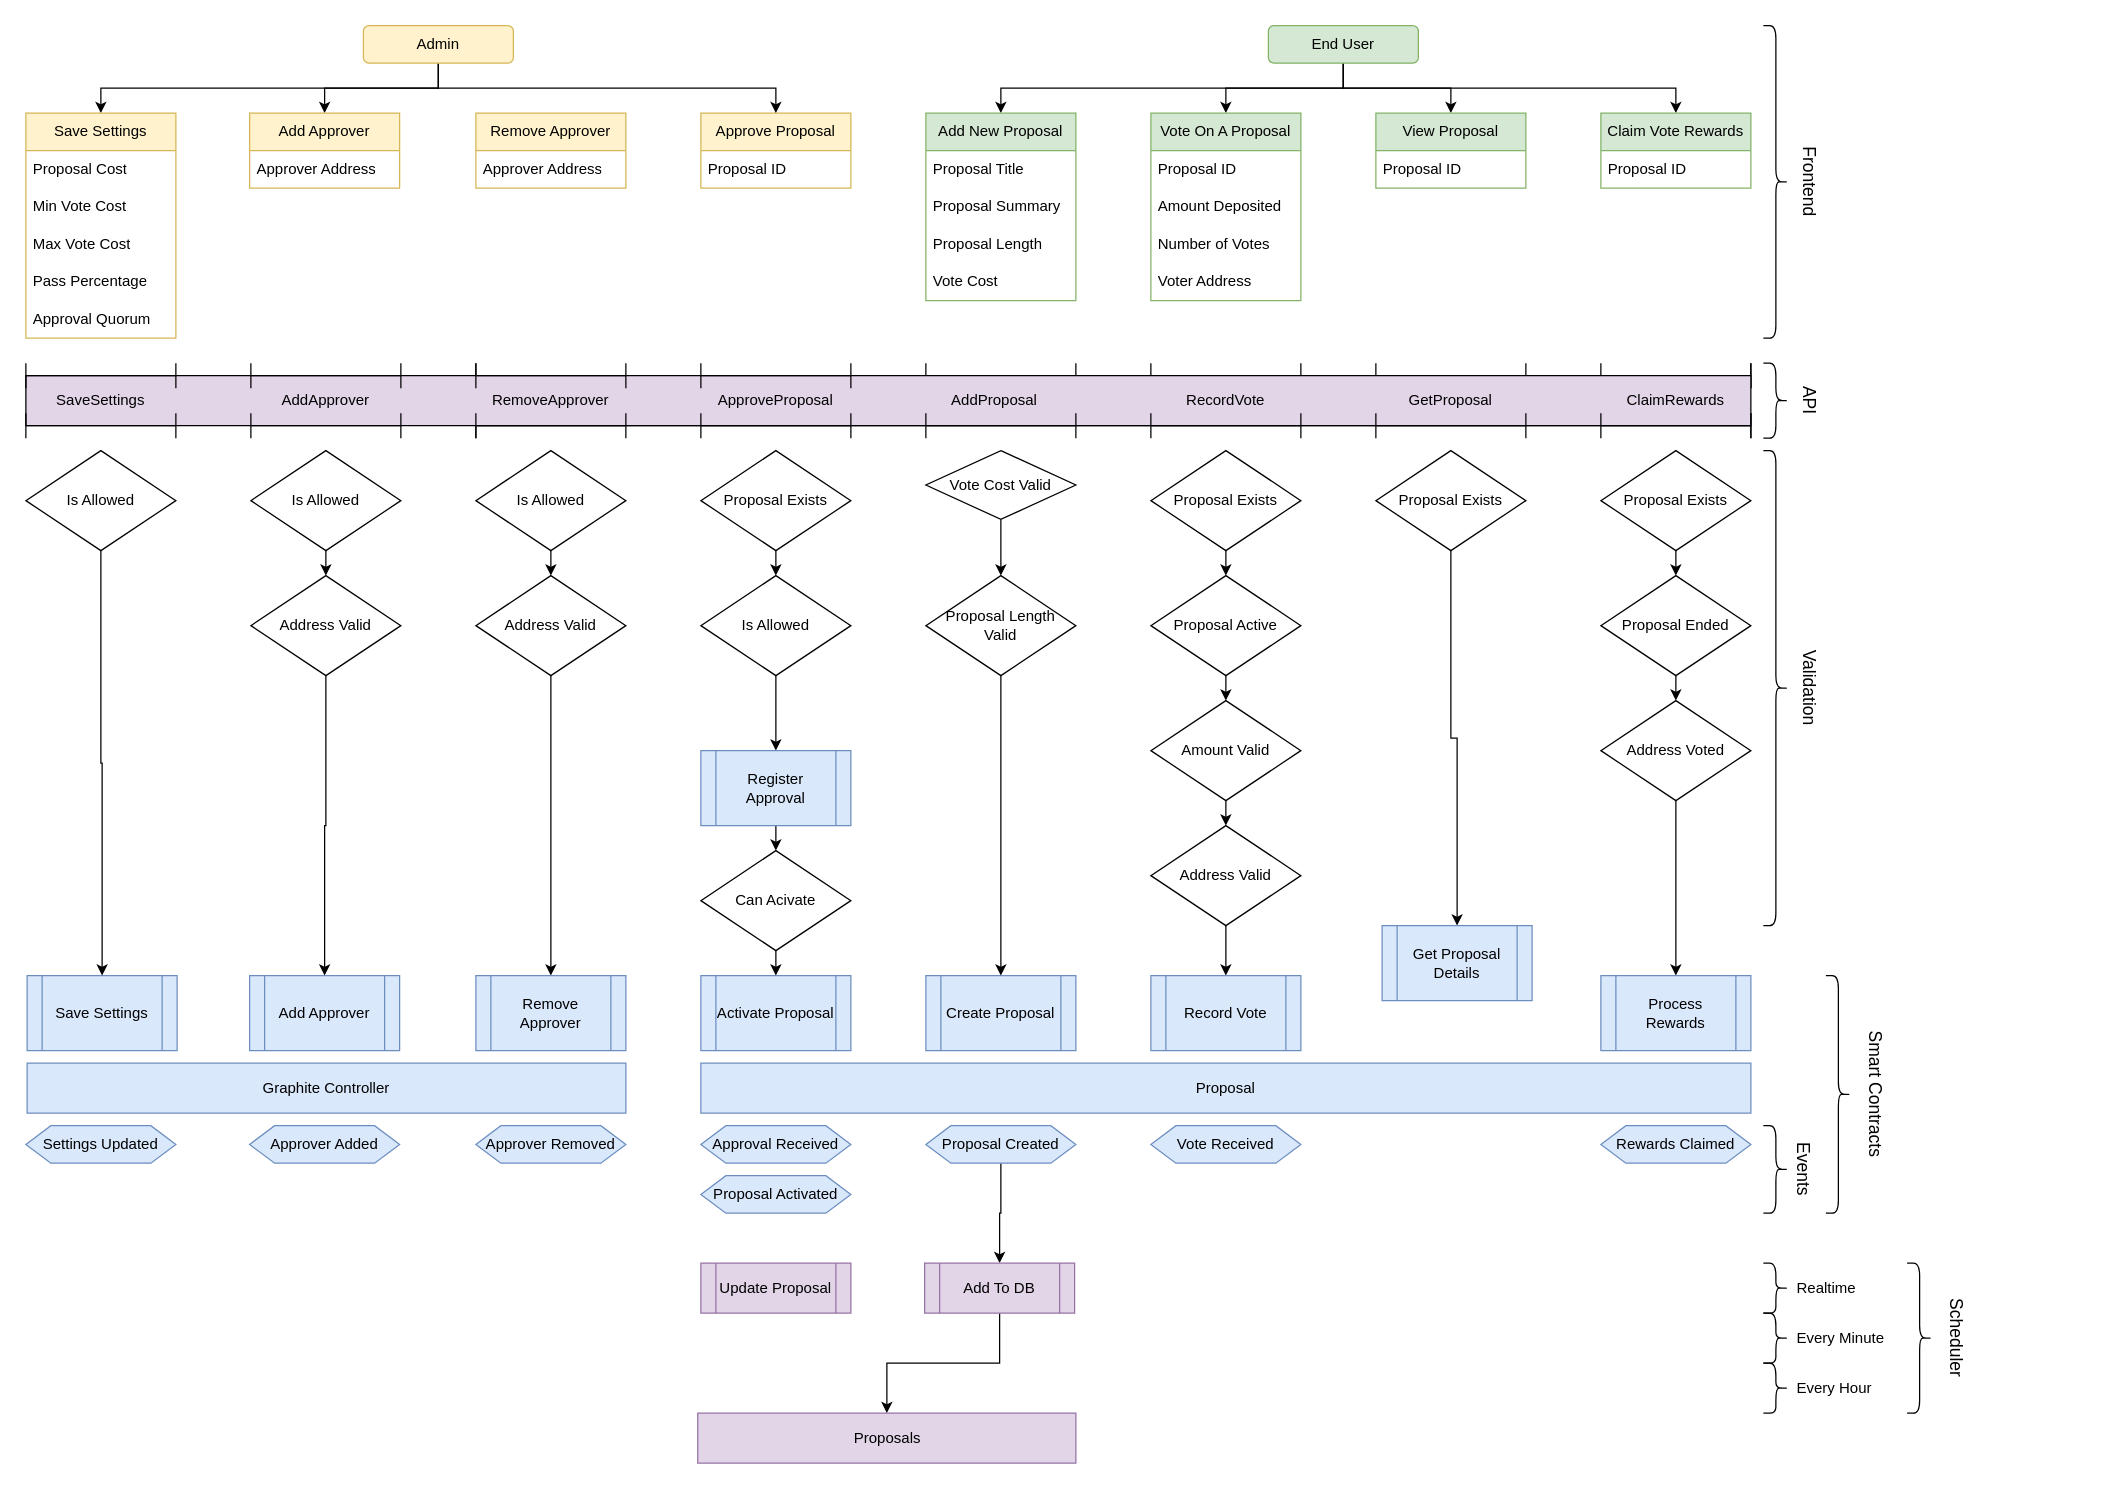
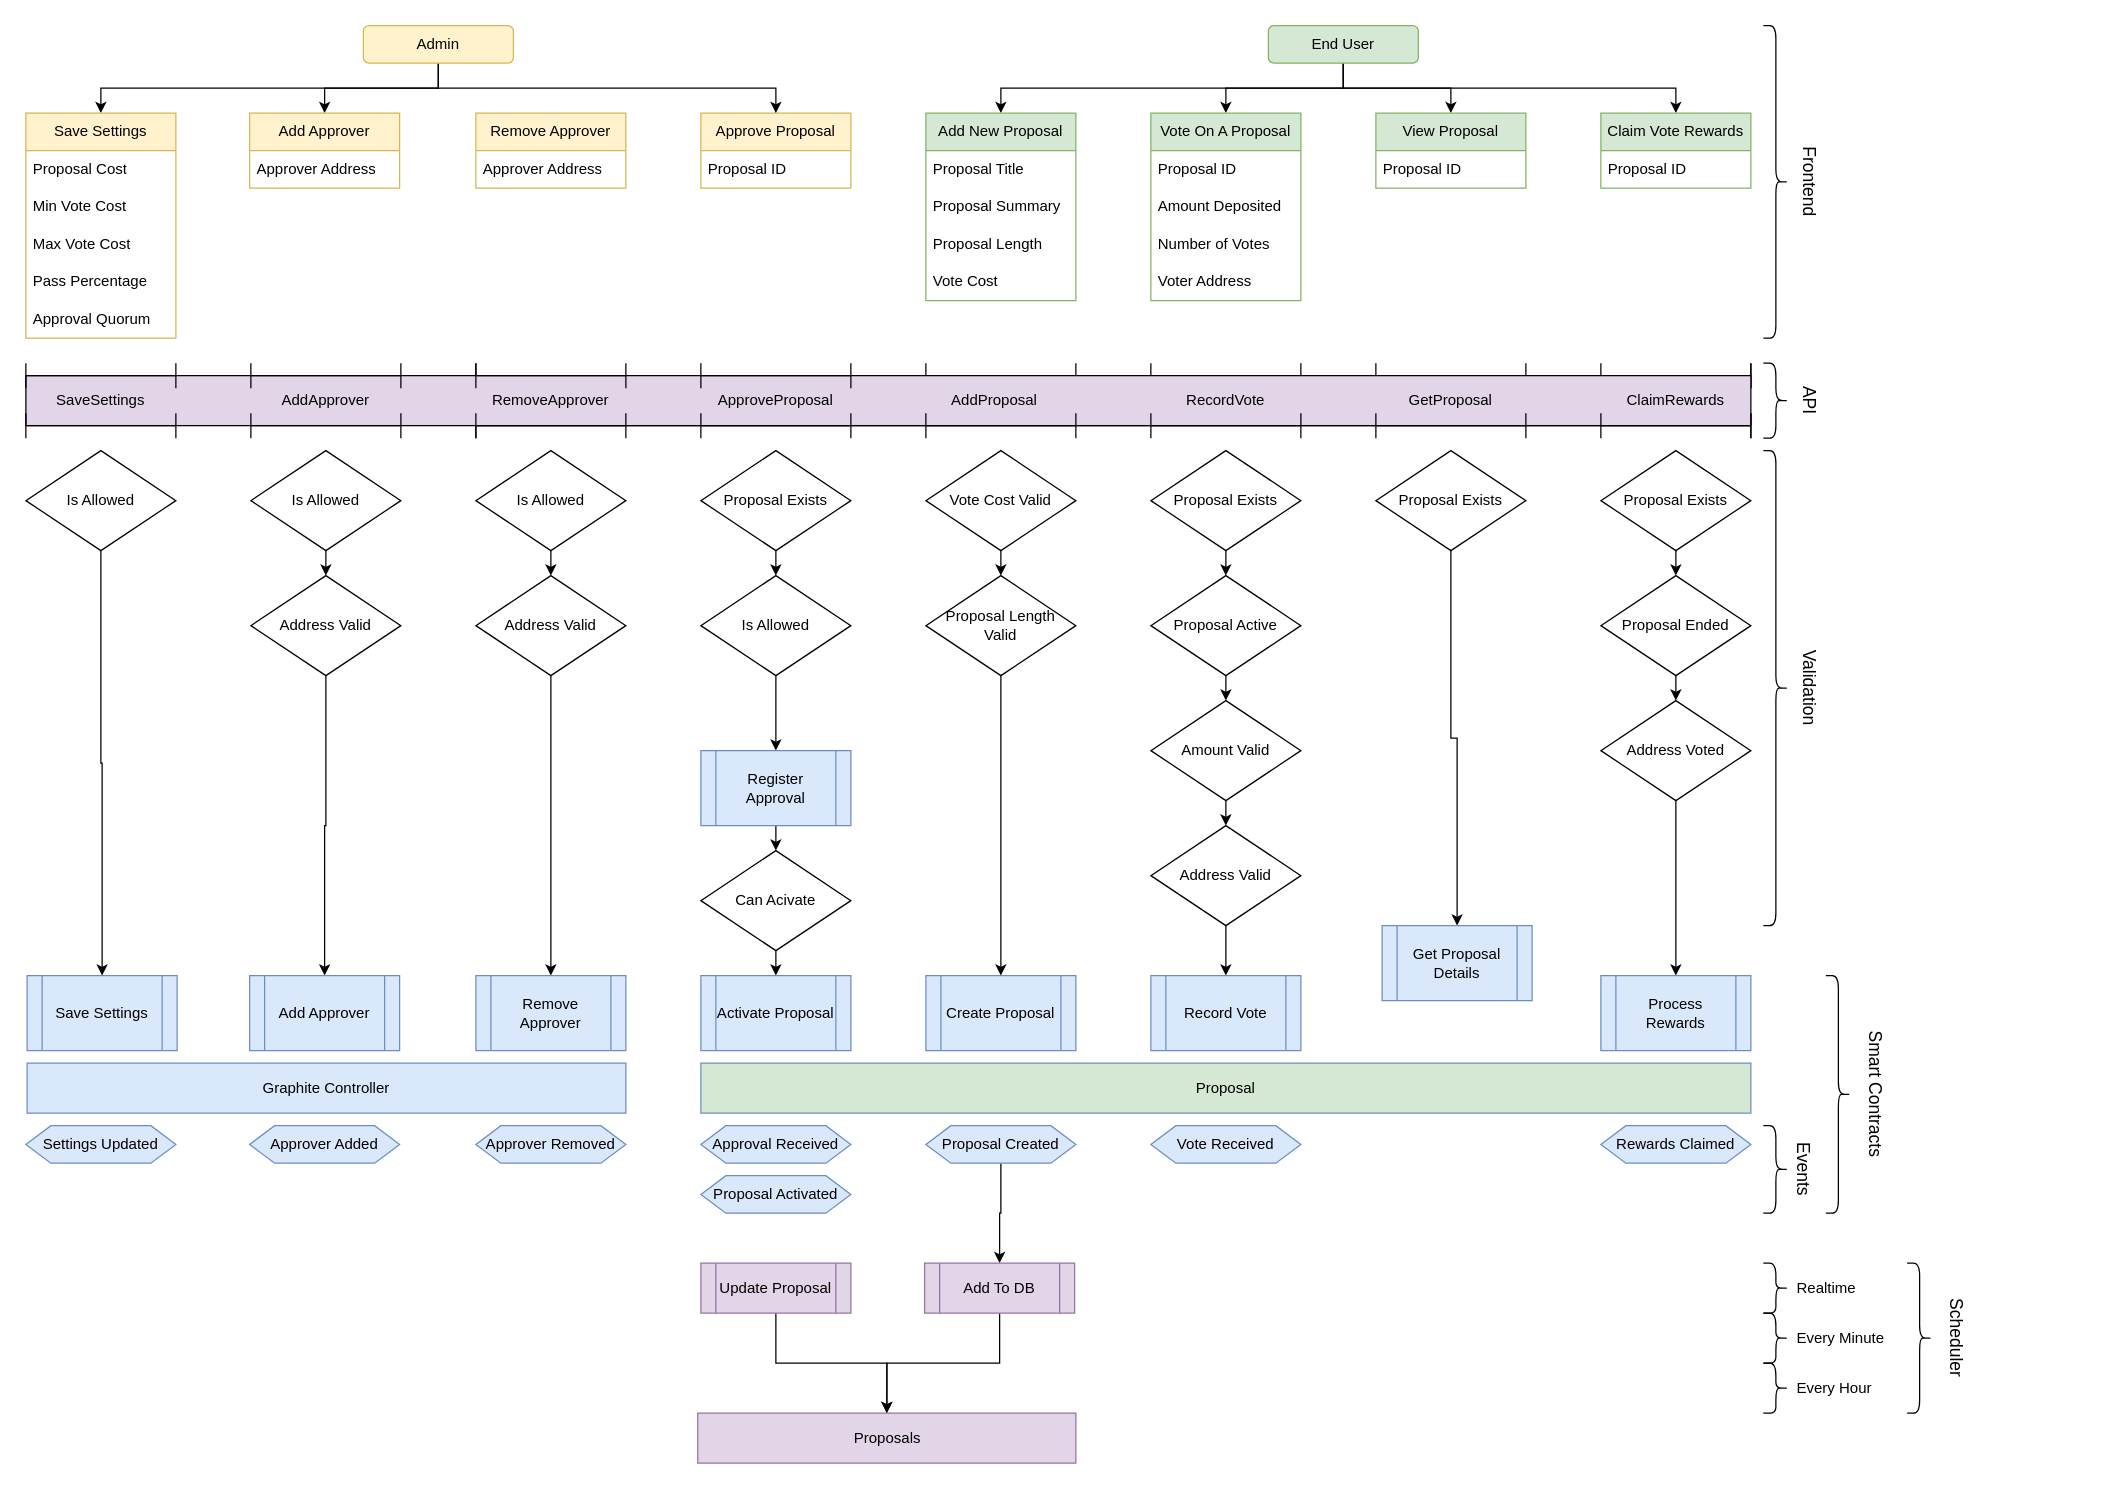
node "Vote Cost Valid": size 150x69 -> 150x100
node "Proposal": fillcolor #dae8fc -> #d5e8d4
edge "Update Proposal" -> "Proposals": added
